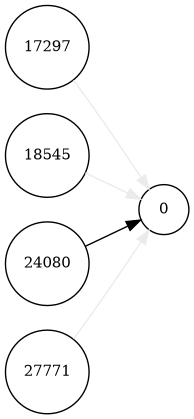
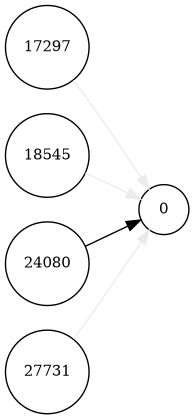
node "27771": label "27771" -> "27731"
